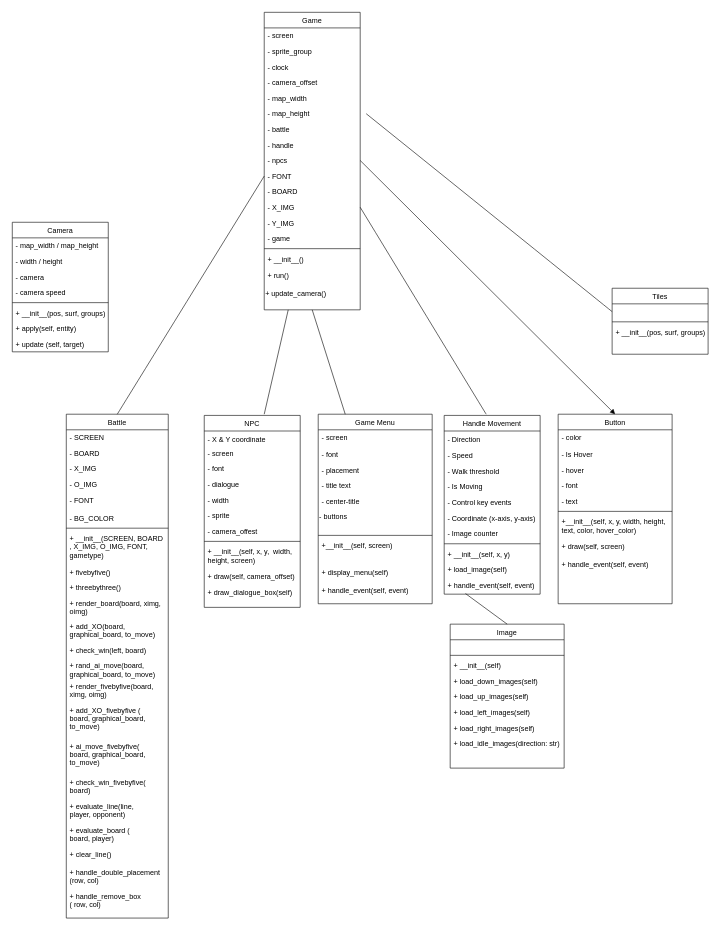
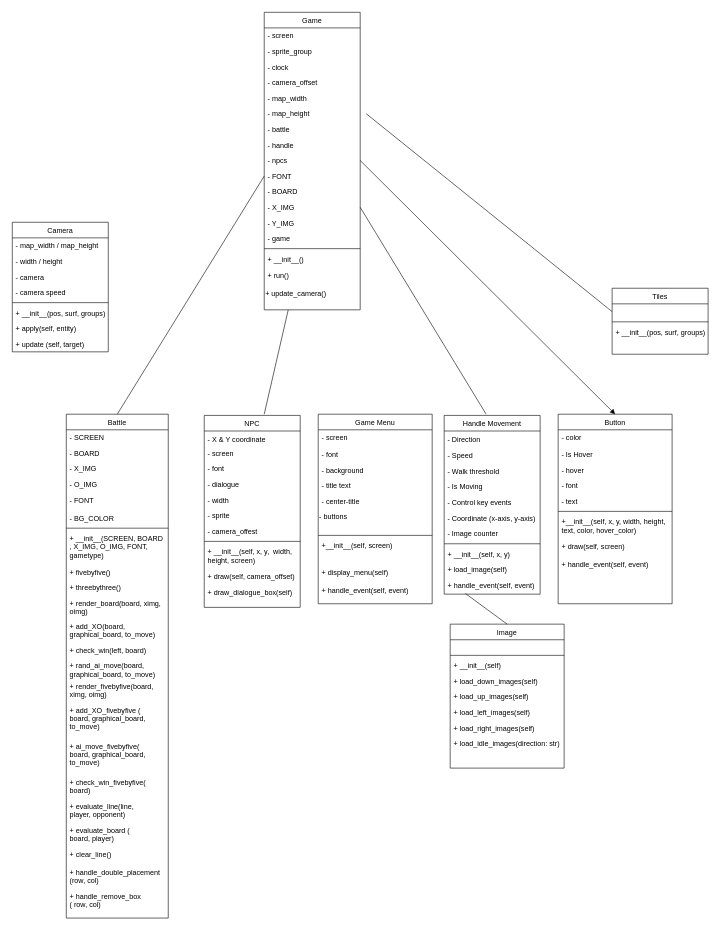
edge "+ update_camera()" -- "Game Menu": removed
node "- placement": label "- placement" -> "- background"
